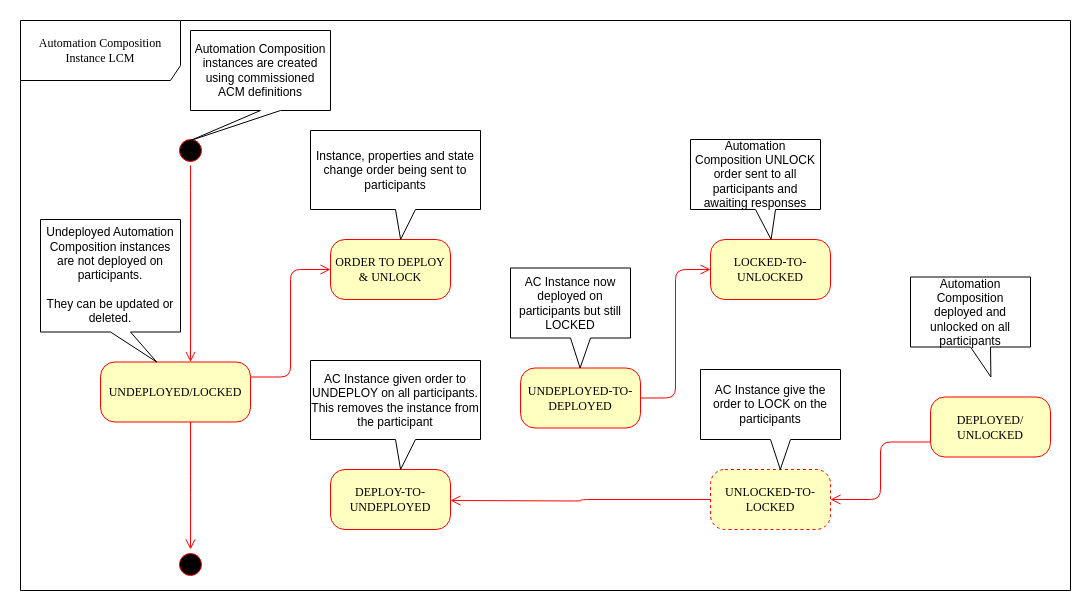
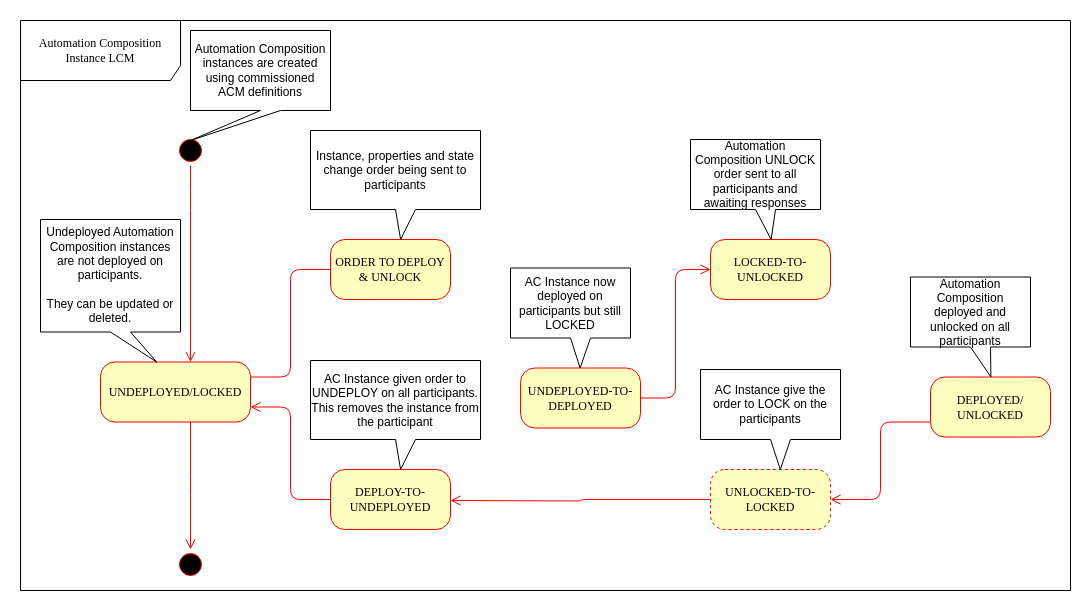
edge "UNDEPLOYED/LOCKED" -> "ORDER TO DEPLOY & UNLOCK": arrowhead open -> none
node "DEPLOYED/ UNLOCKED": moved (991, 427) -> (991, 407)
edge "DEPLOY-TO-UNDEPLOYED" -> "UNDEPLOYED/LOCKED": added
